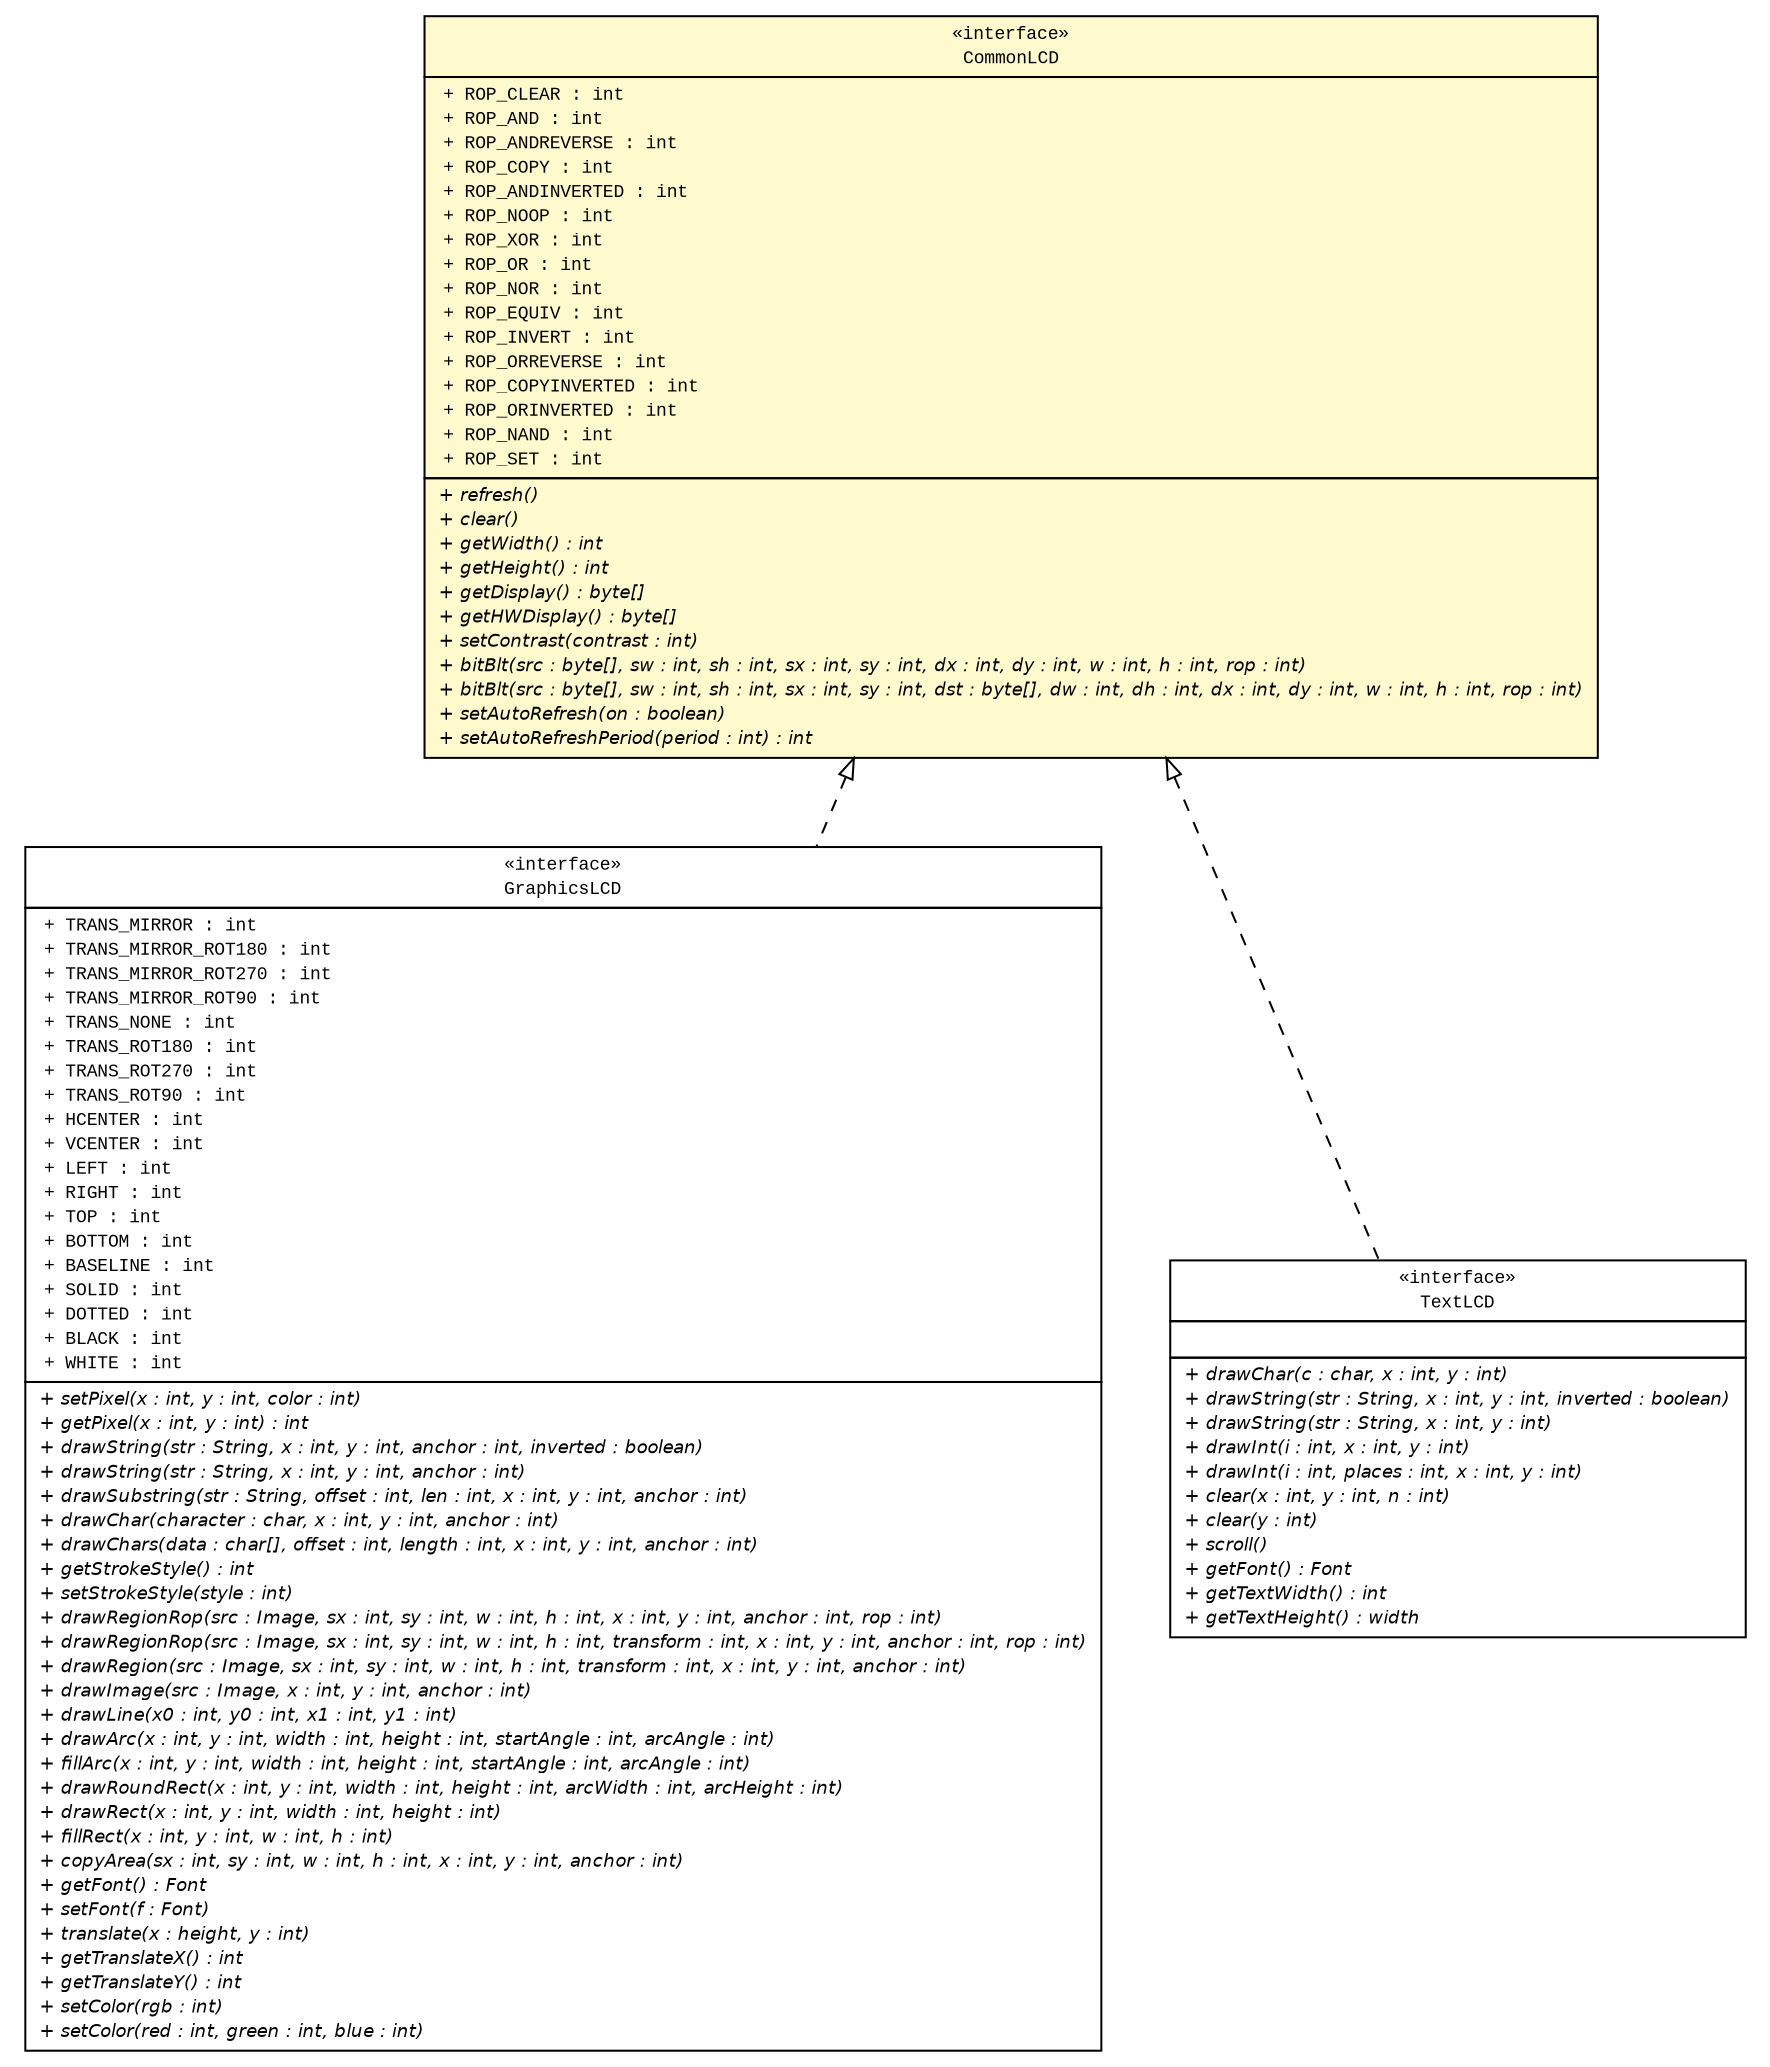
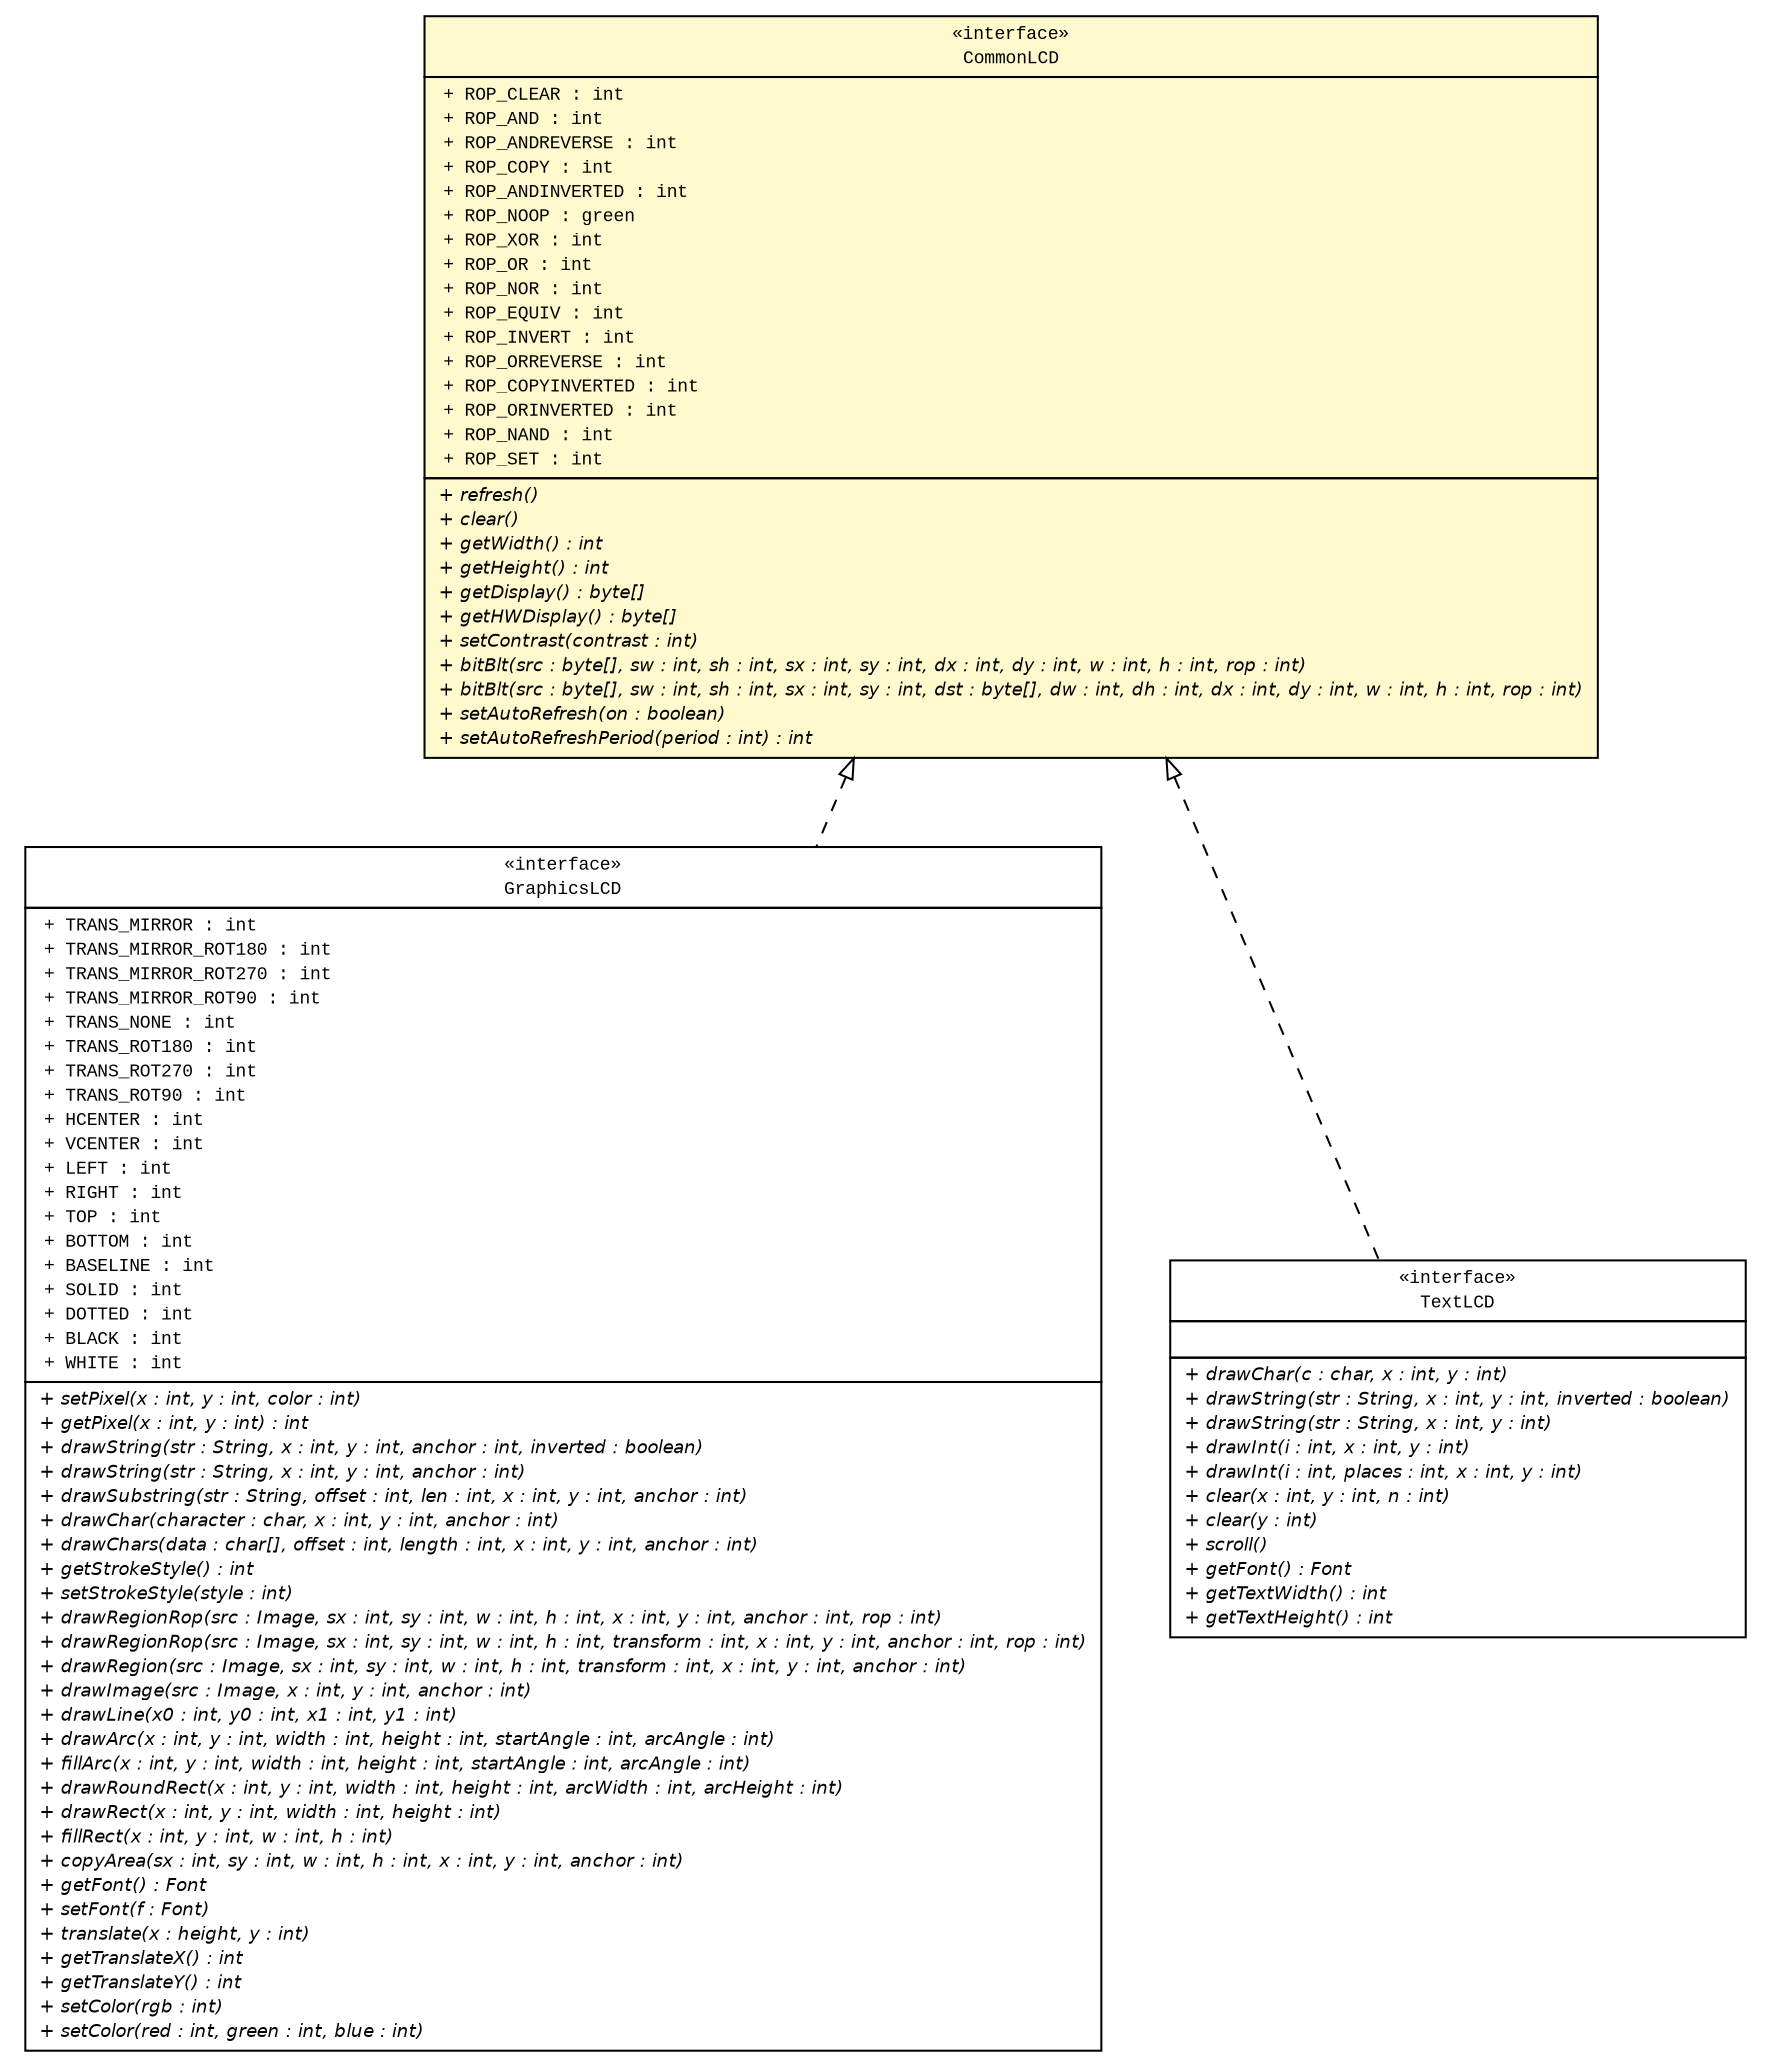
node "CommonLCD": text "+ ROP_NOOP : int" -> "+ ROP_NOOP : green"
node "TextLCD": text "+ getTextHeight() : width" -> "+ getTextHeight() : int"
